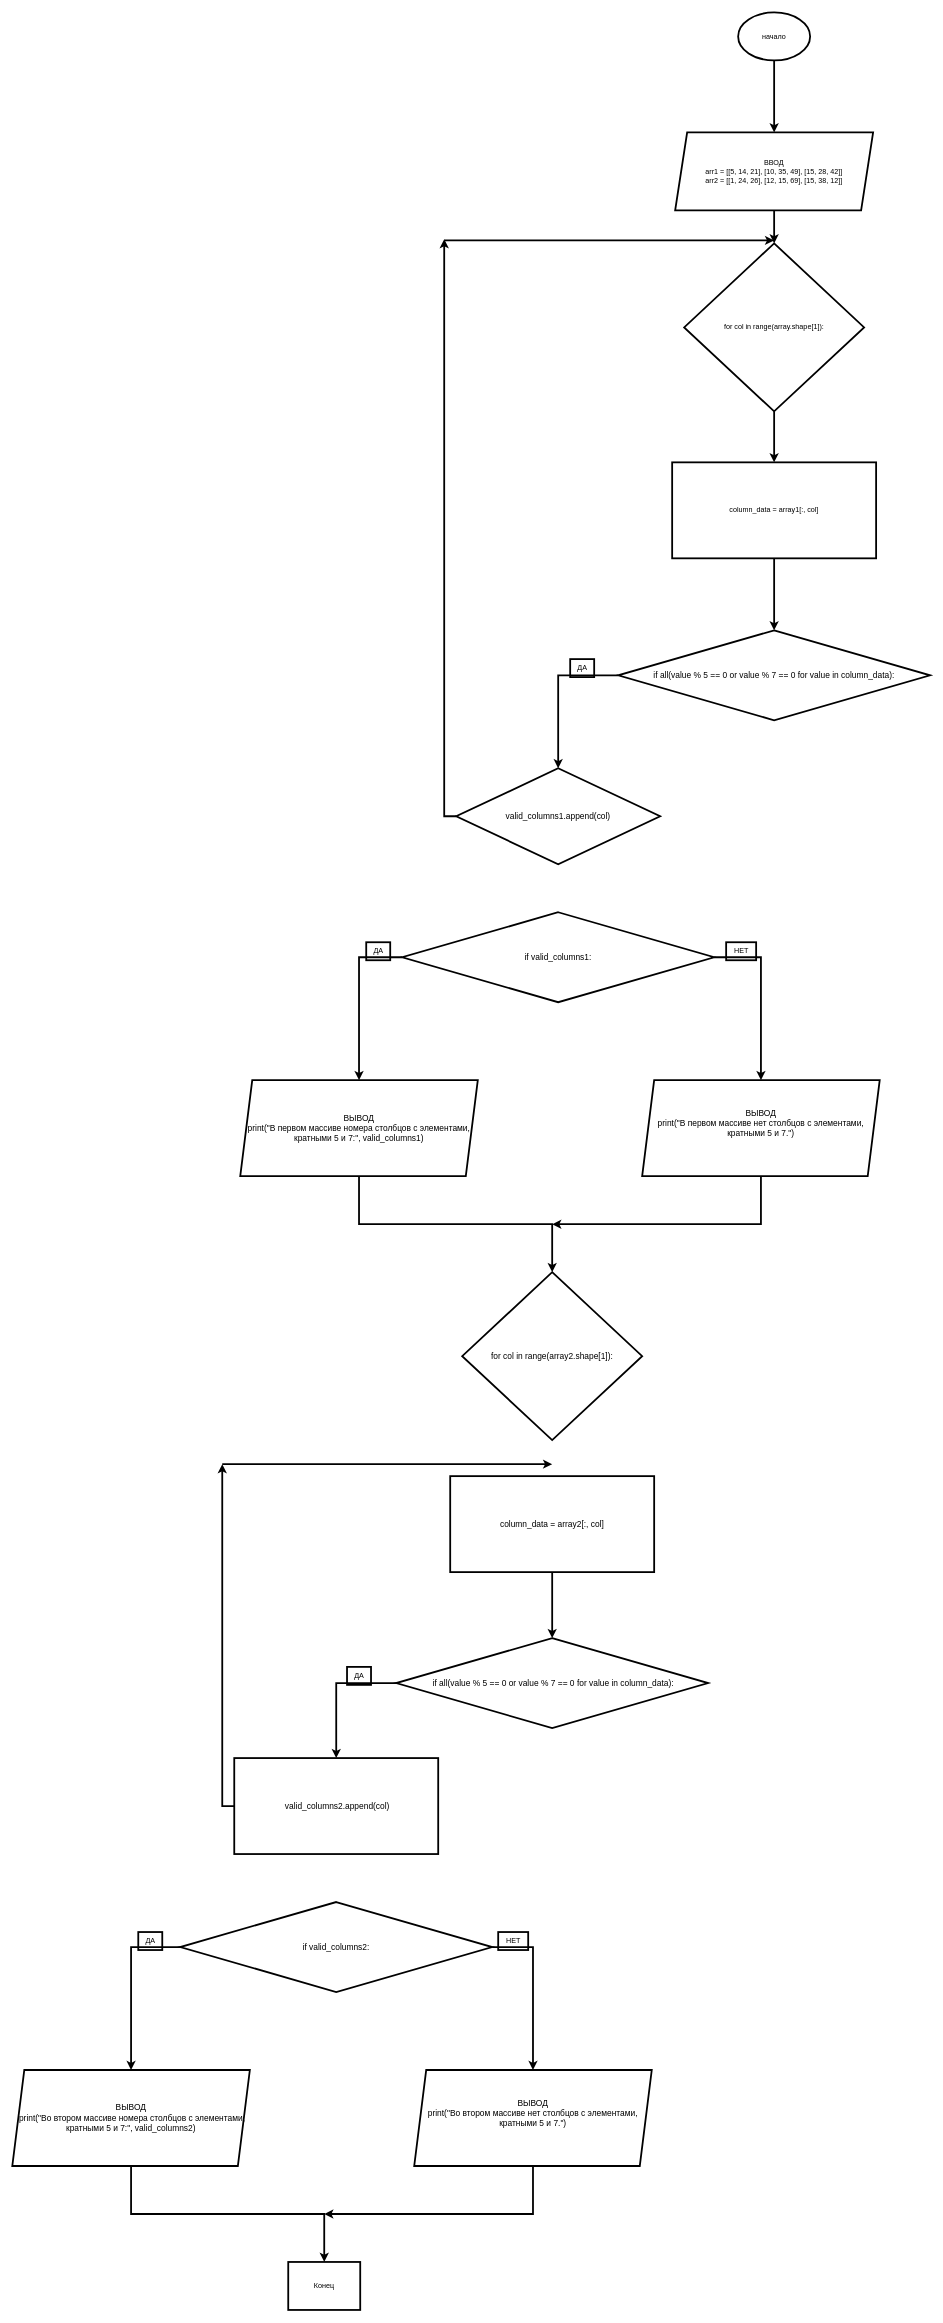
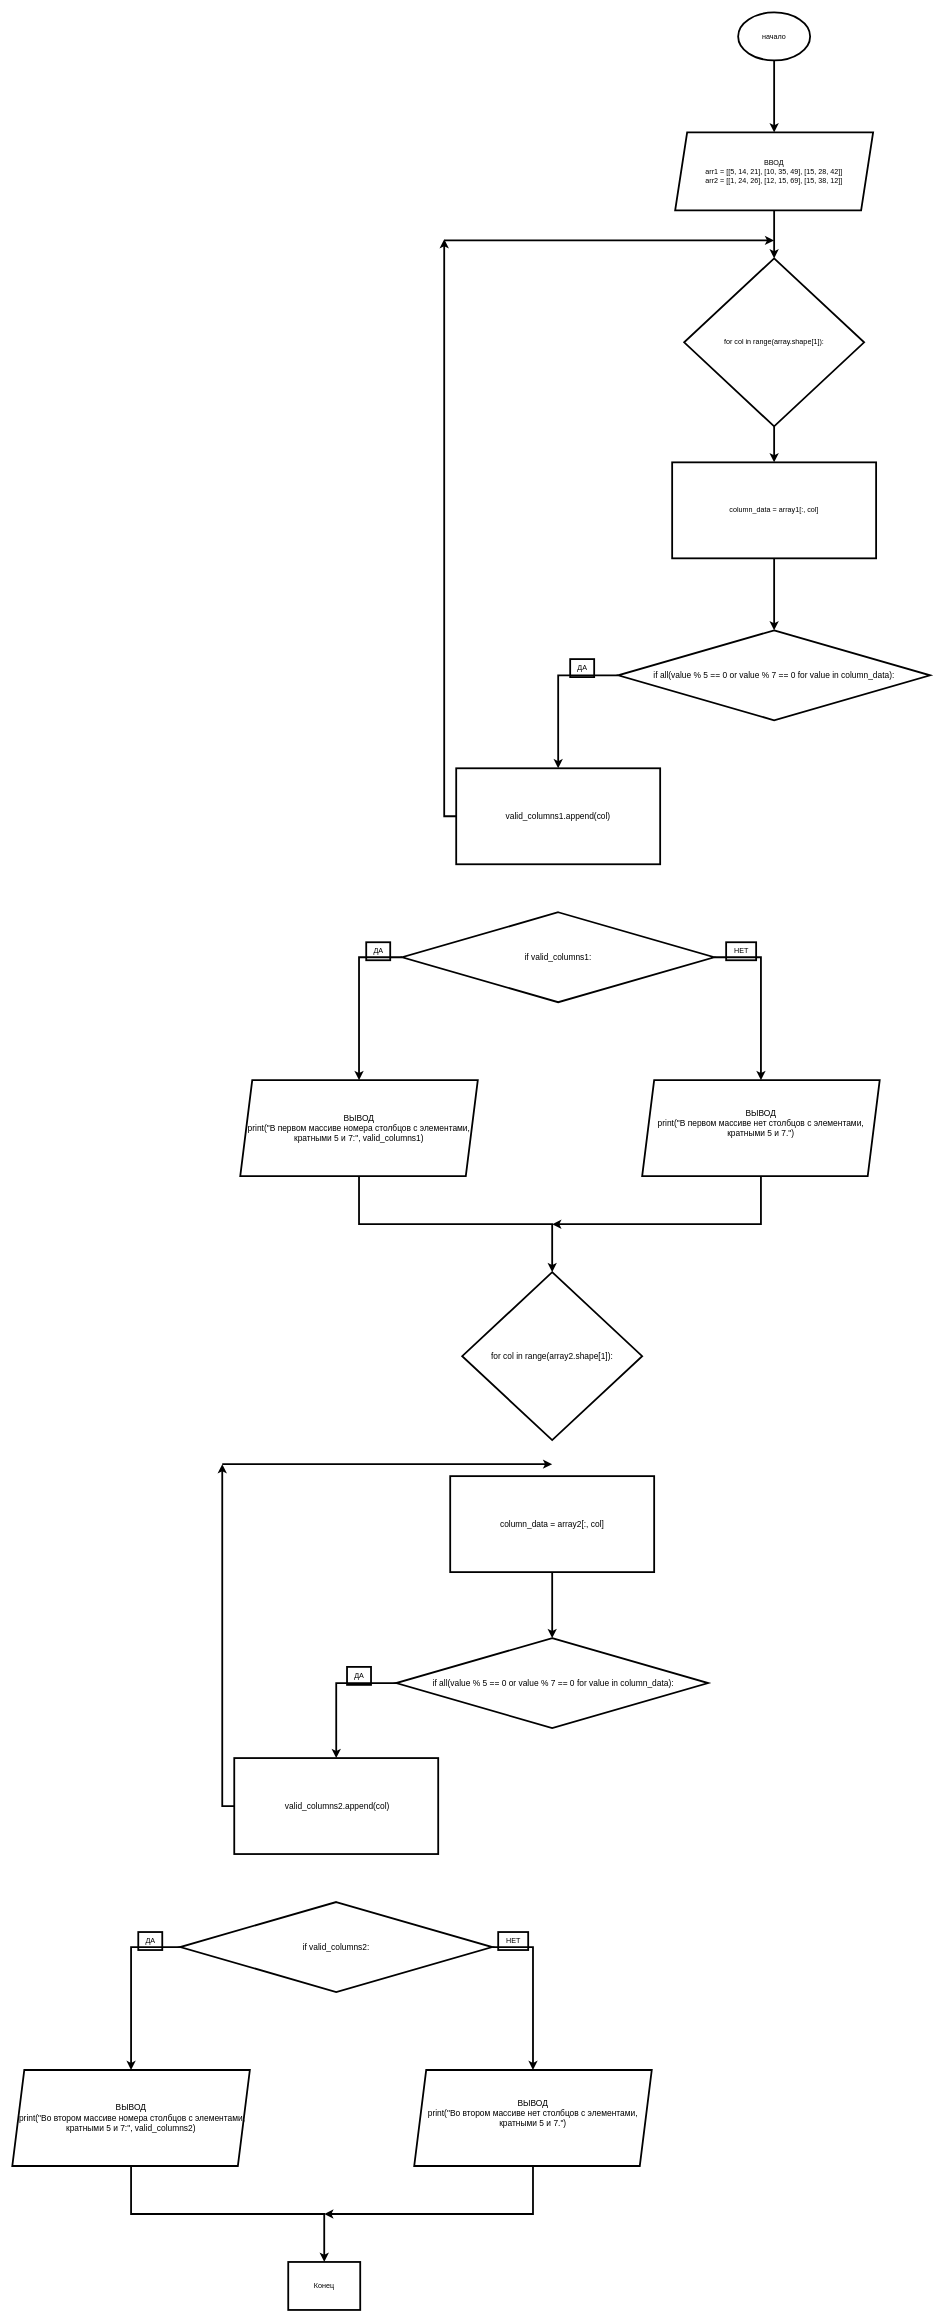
node "for col in range(array.shape[1]):": moved (774, 327) -> (774, 342)
node "valid_columns1.append(col)": shape diamond -> rectangle
